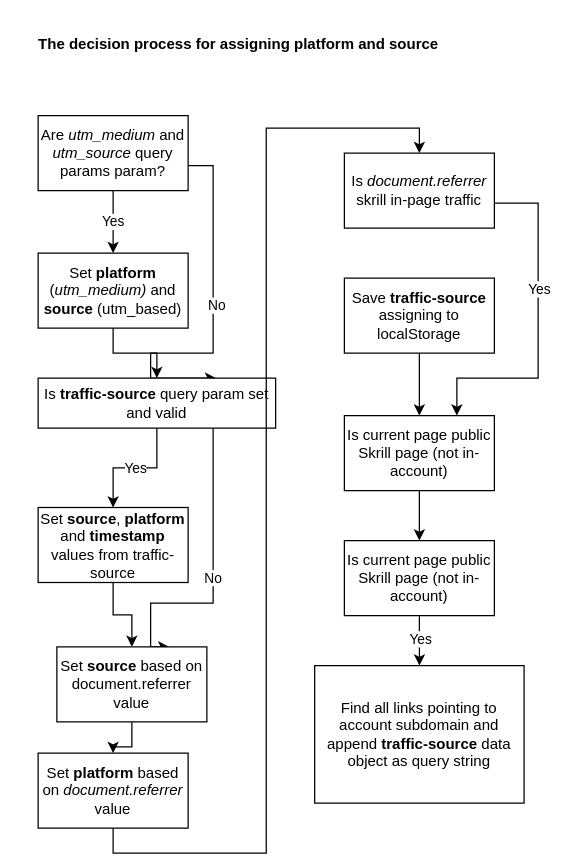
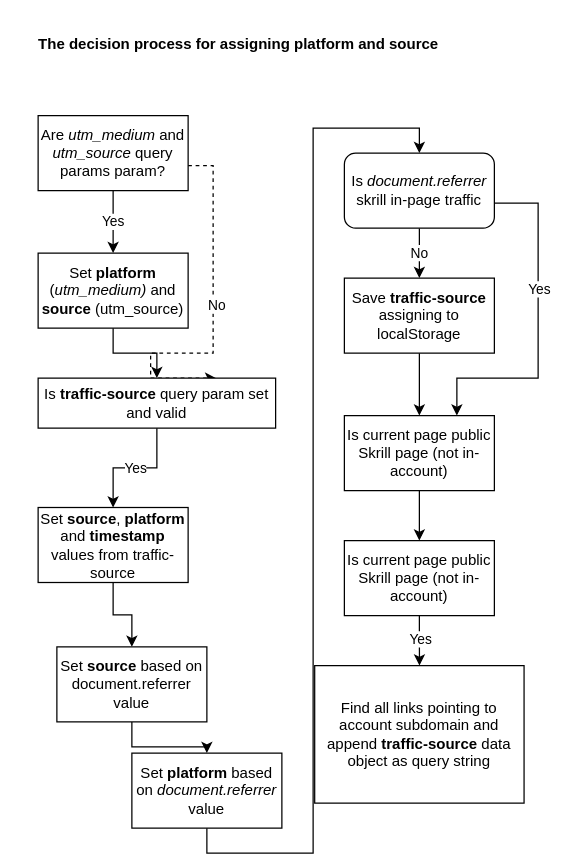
node "Is document.referrer skrill in-page traffic": shape rectangle -> rounded rectangle
edge "Are utm_medium and utm_source query params param?" -> "Is traffic-source query param set and valid": style solid -> dashed
edge "Is document.referrer skrill in-page traffic" -> "Save traffic-source assigning to localStorage": added, label "No"
node "Set platform (utm_medium) and source (utm_based)": label "Set platform (utm_medium) and source (utm_based)" -> "Set platform (utm_medium) and source (utm_source)"
edge "Is traffic-source query param set and valid" -> "Set source based on document.referrer value": removed, label "No"
node "Set platform based on document.referrer value": moved (113, 791) -> (207, 791)
